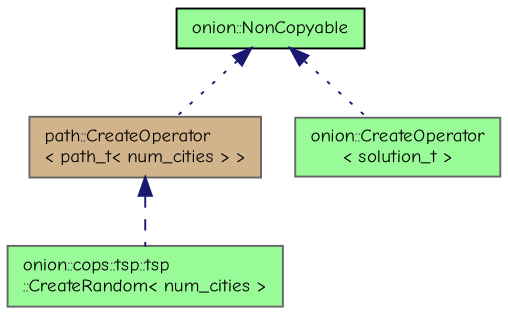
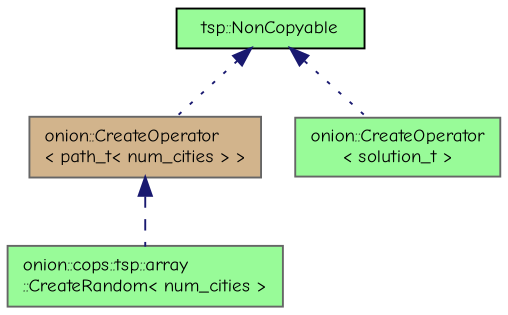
node "onion::NonCopyable": label "onion::NonCopyable" -> "tsp::NonCopyable"
node "path::CreateOperator < path_t< num_cities > >": label "path::CreateOperator < path_t< num_cities > >" -> "onion::CreateOperator < path_t< num_cities > >"
node "onion::cops::tsp::tsp ::CreateRandom< num_cities >": label "onion::cops::tsp::tsp ::CreateRandom< num_cities >" -> "onion::cops::tsp::array ::CreateRandom< num_cities >"
